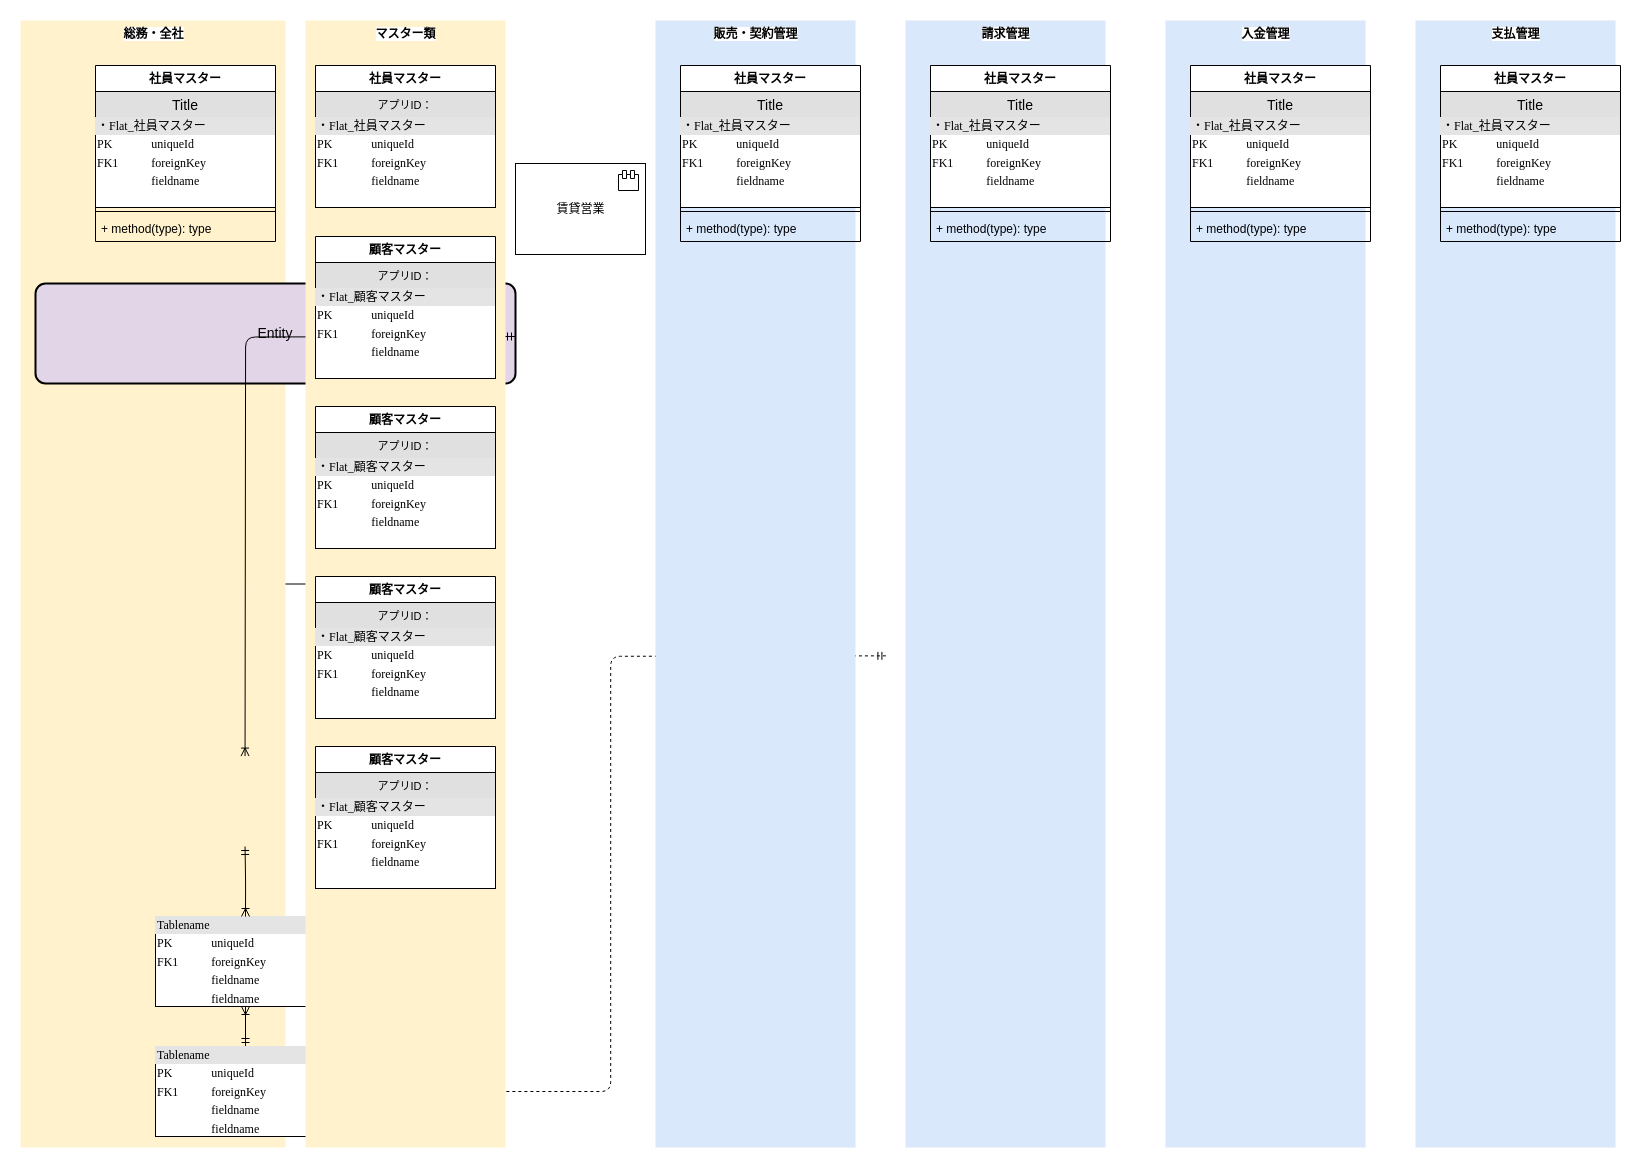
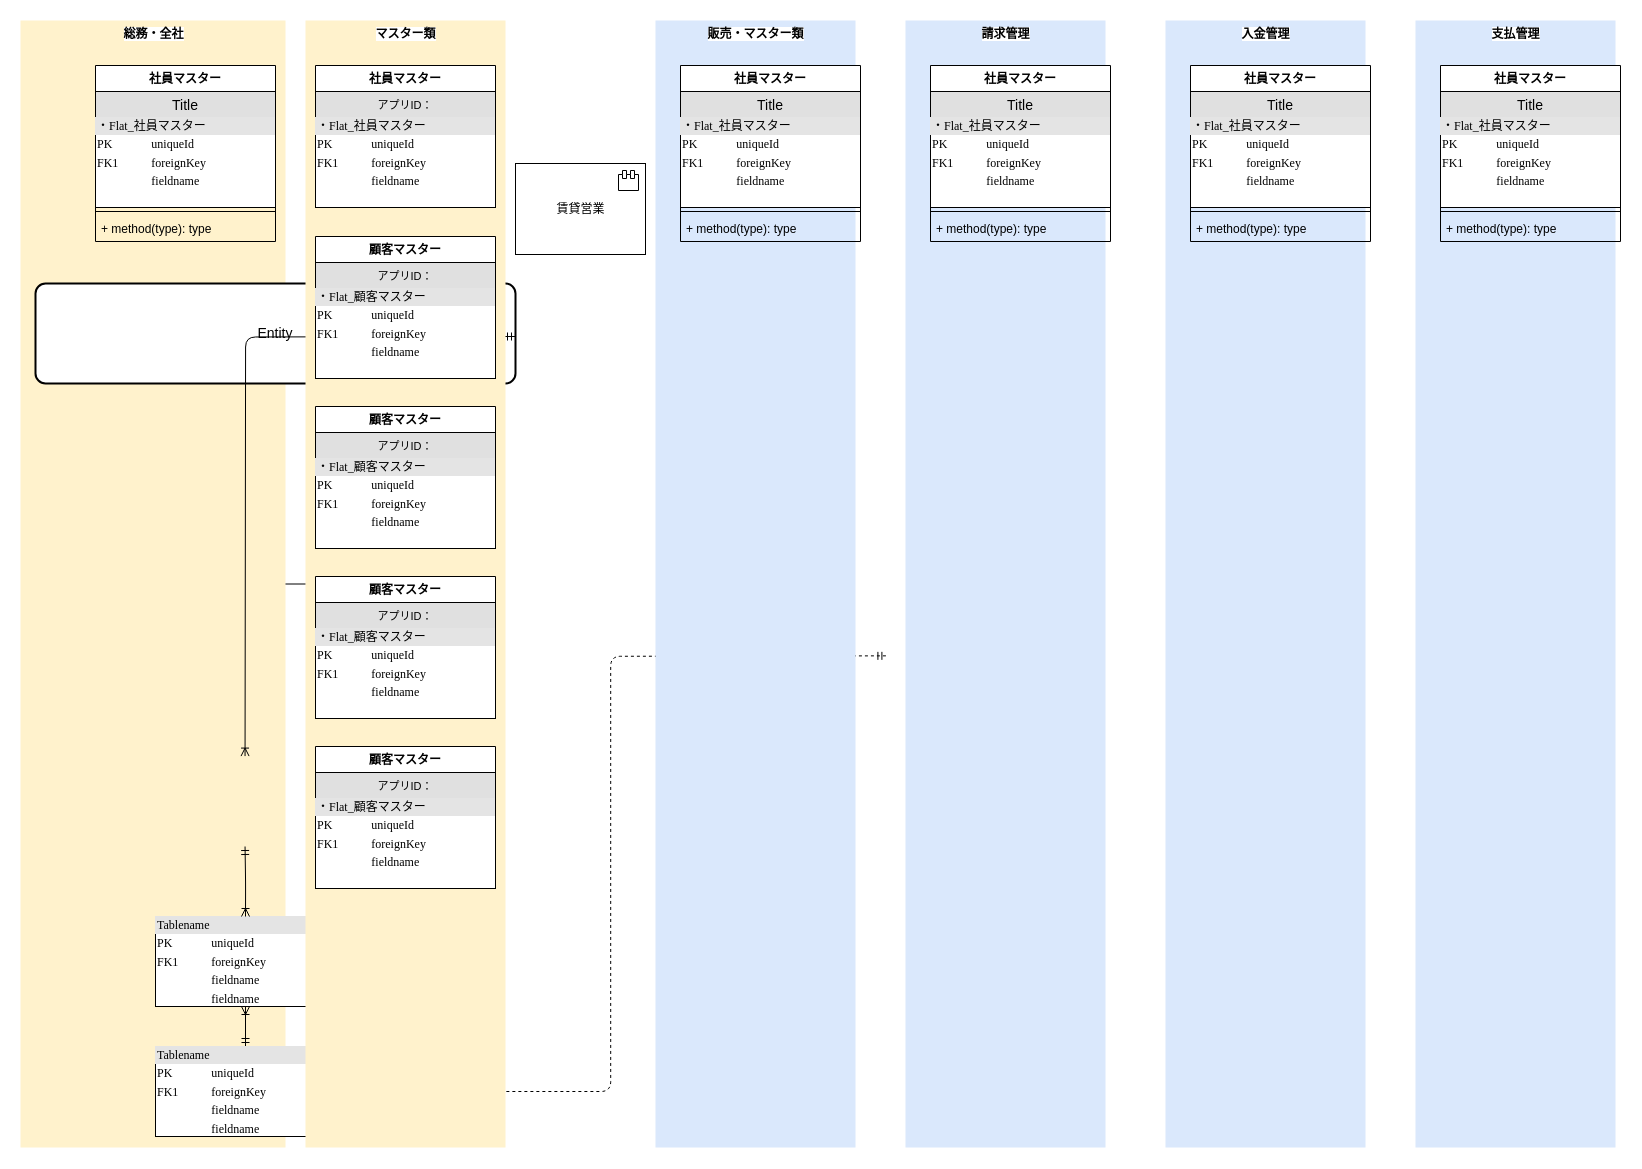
node "販売・契約管理": label "販売・契約管理" -> "販売・マスター類"
node "Entity": fillcolor #e1d5e7 -> #ffffff
